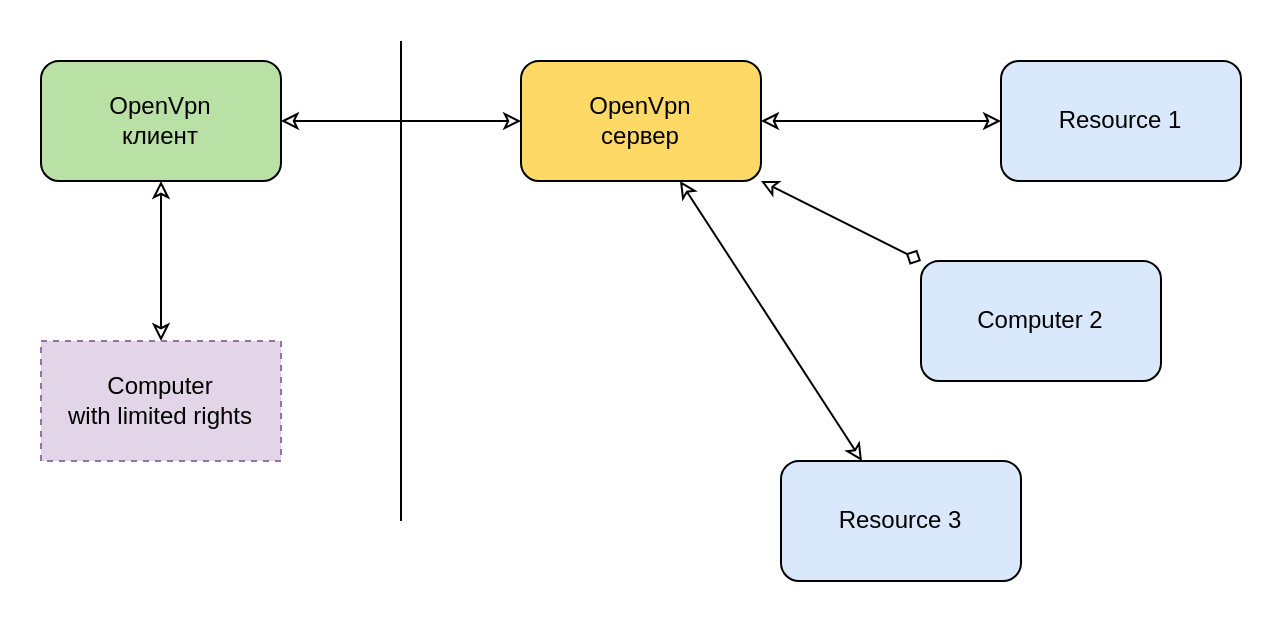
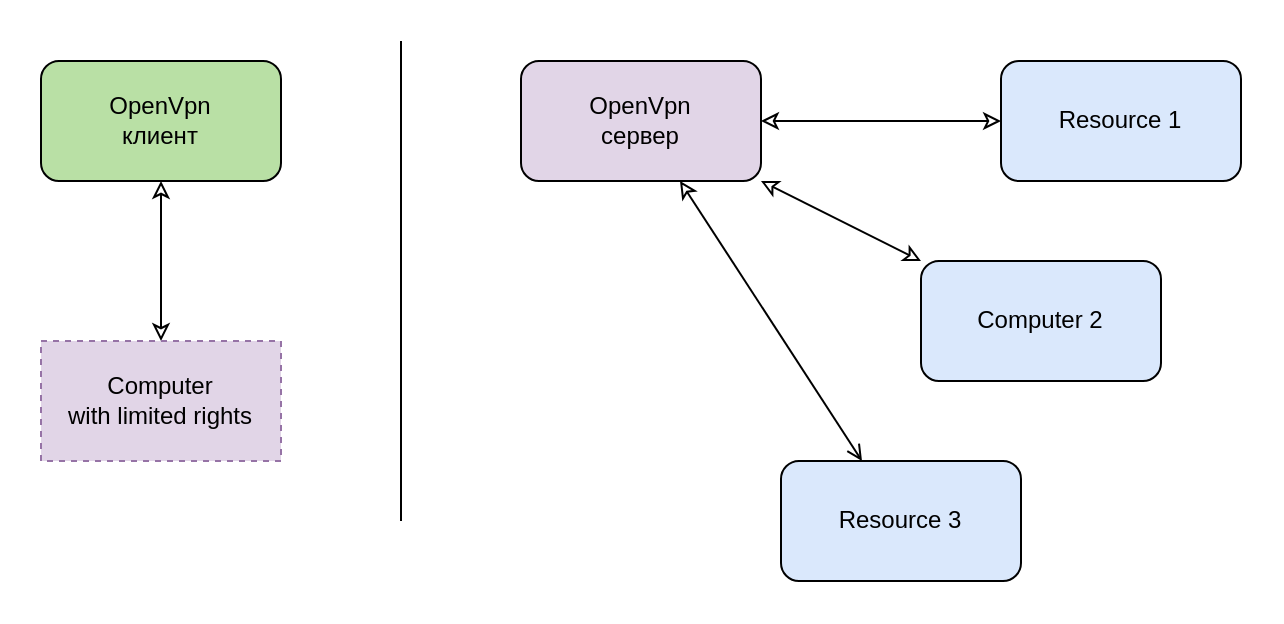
edge "OpenVpn клиент" -- "OpenVpn сервер": removed
node "OpenVpn сервер": fillcolor #ffd966 -> #e1d5e7
edge "OpenVpn сервер" -- "Computer 2": arrowhead diamond -> classic
edge "OpenVpn сервер" -- "Resource 3": arrowhead classic -> open
